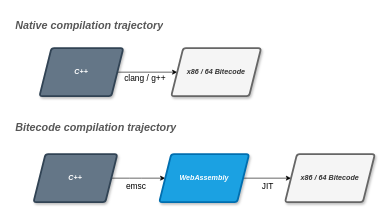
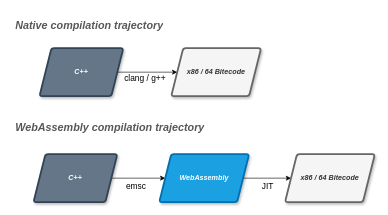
node "Bitecode compilation trajectory": label "Bitecode compilation trajectory" -> "WebAssembly compilation trajectory"
